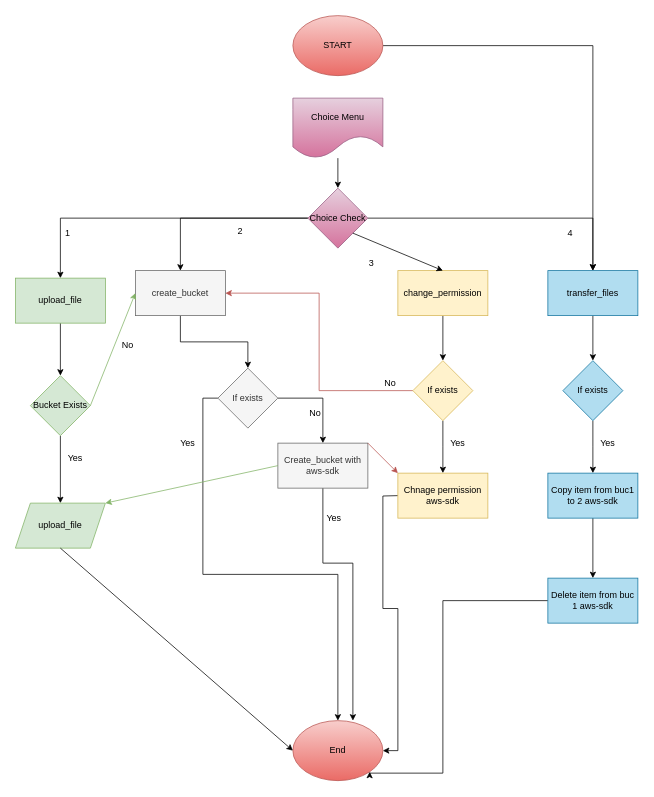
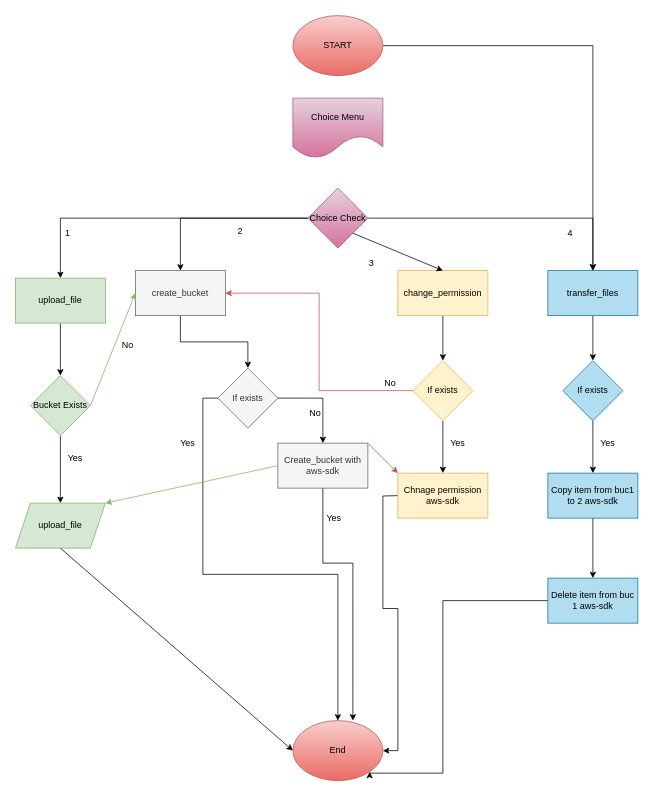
edge "Choice Menu" -> "Choice Check": removed
